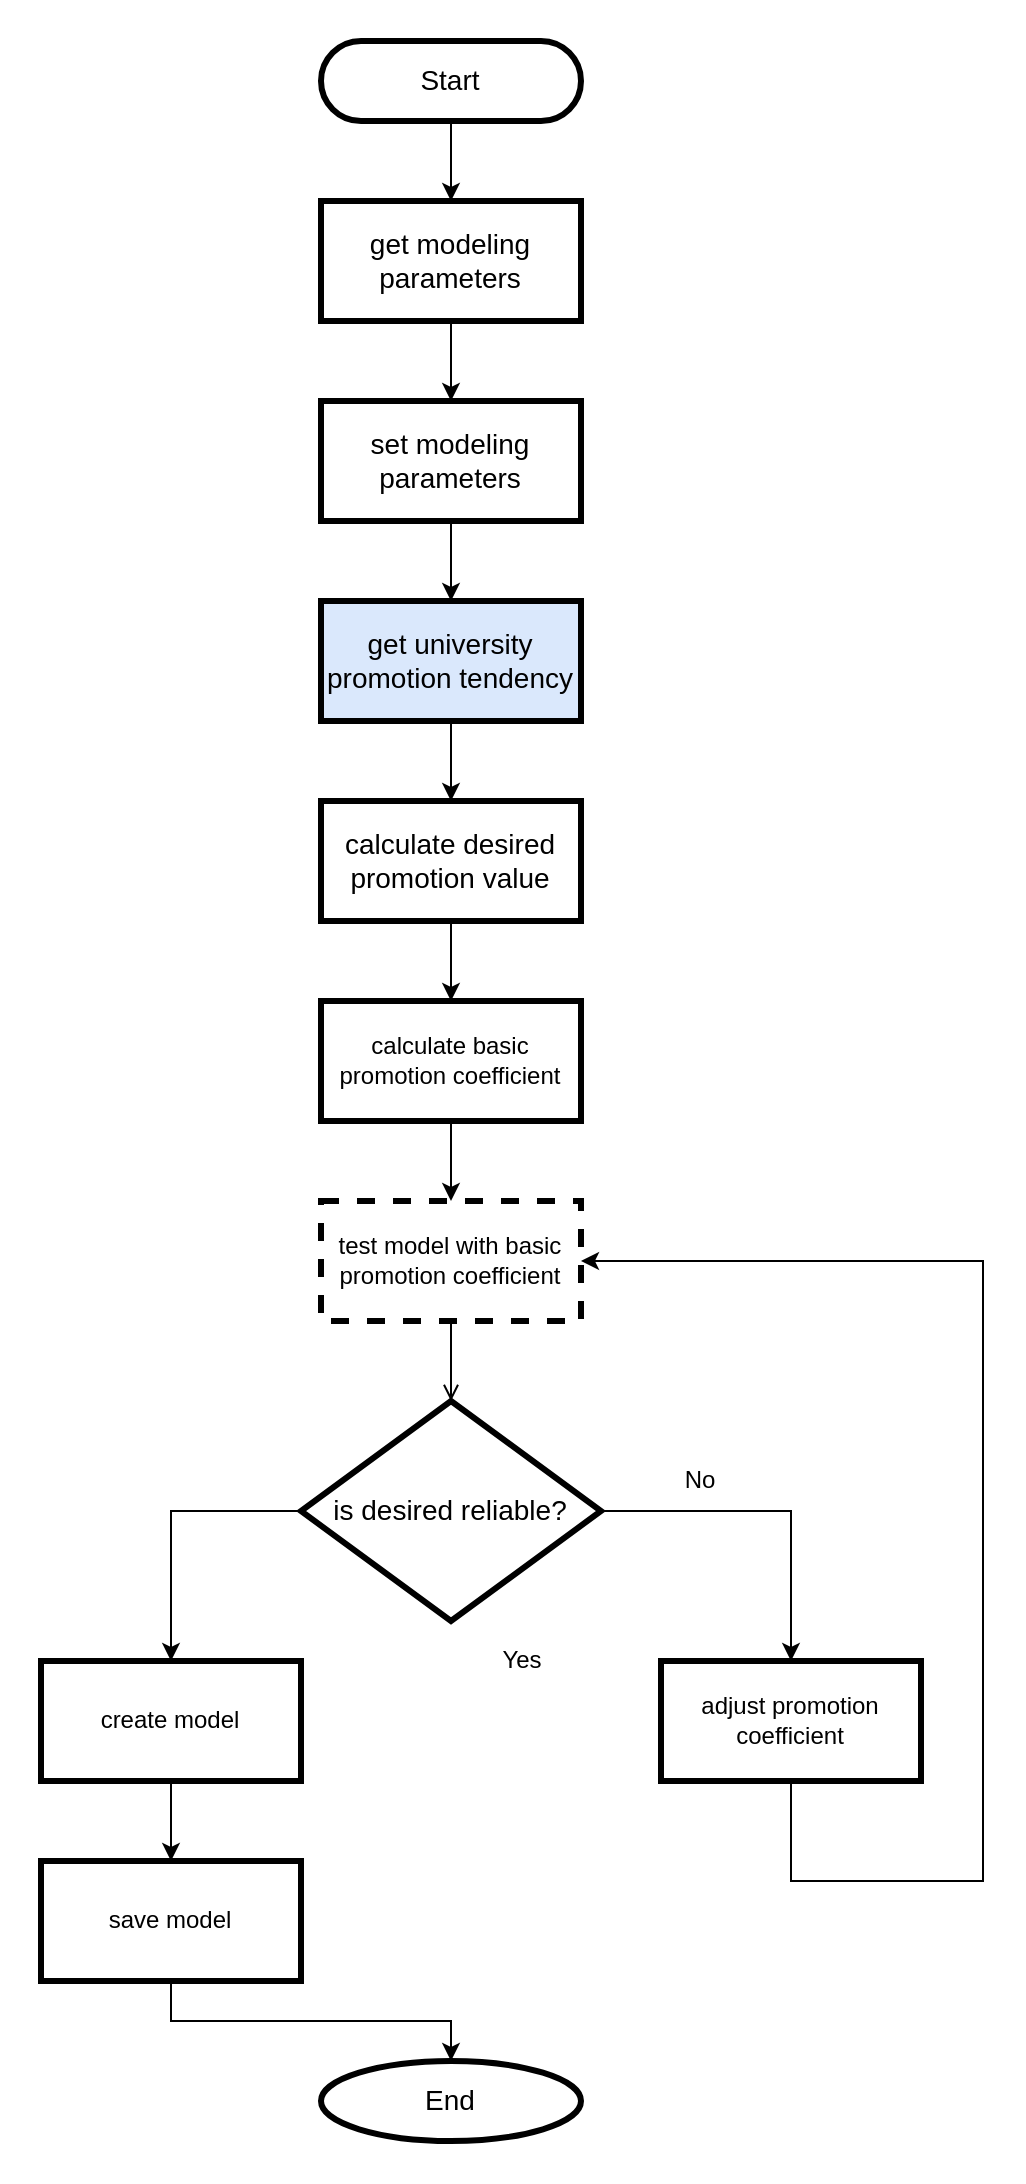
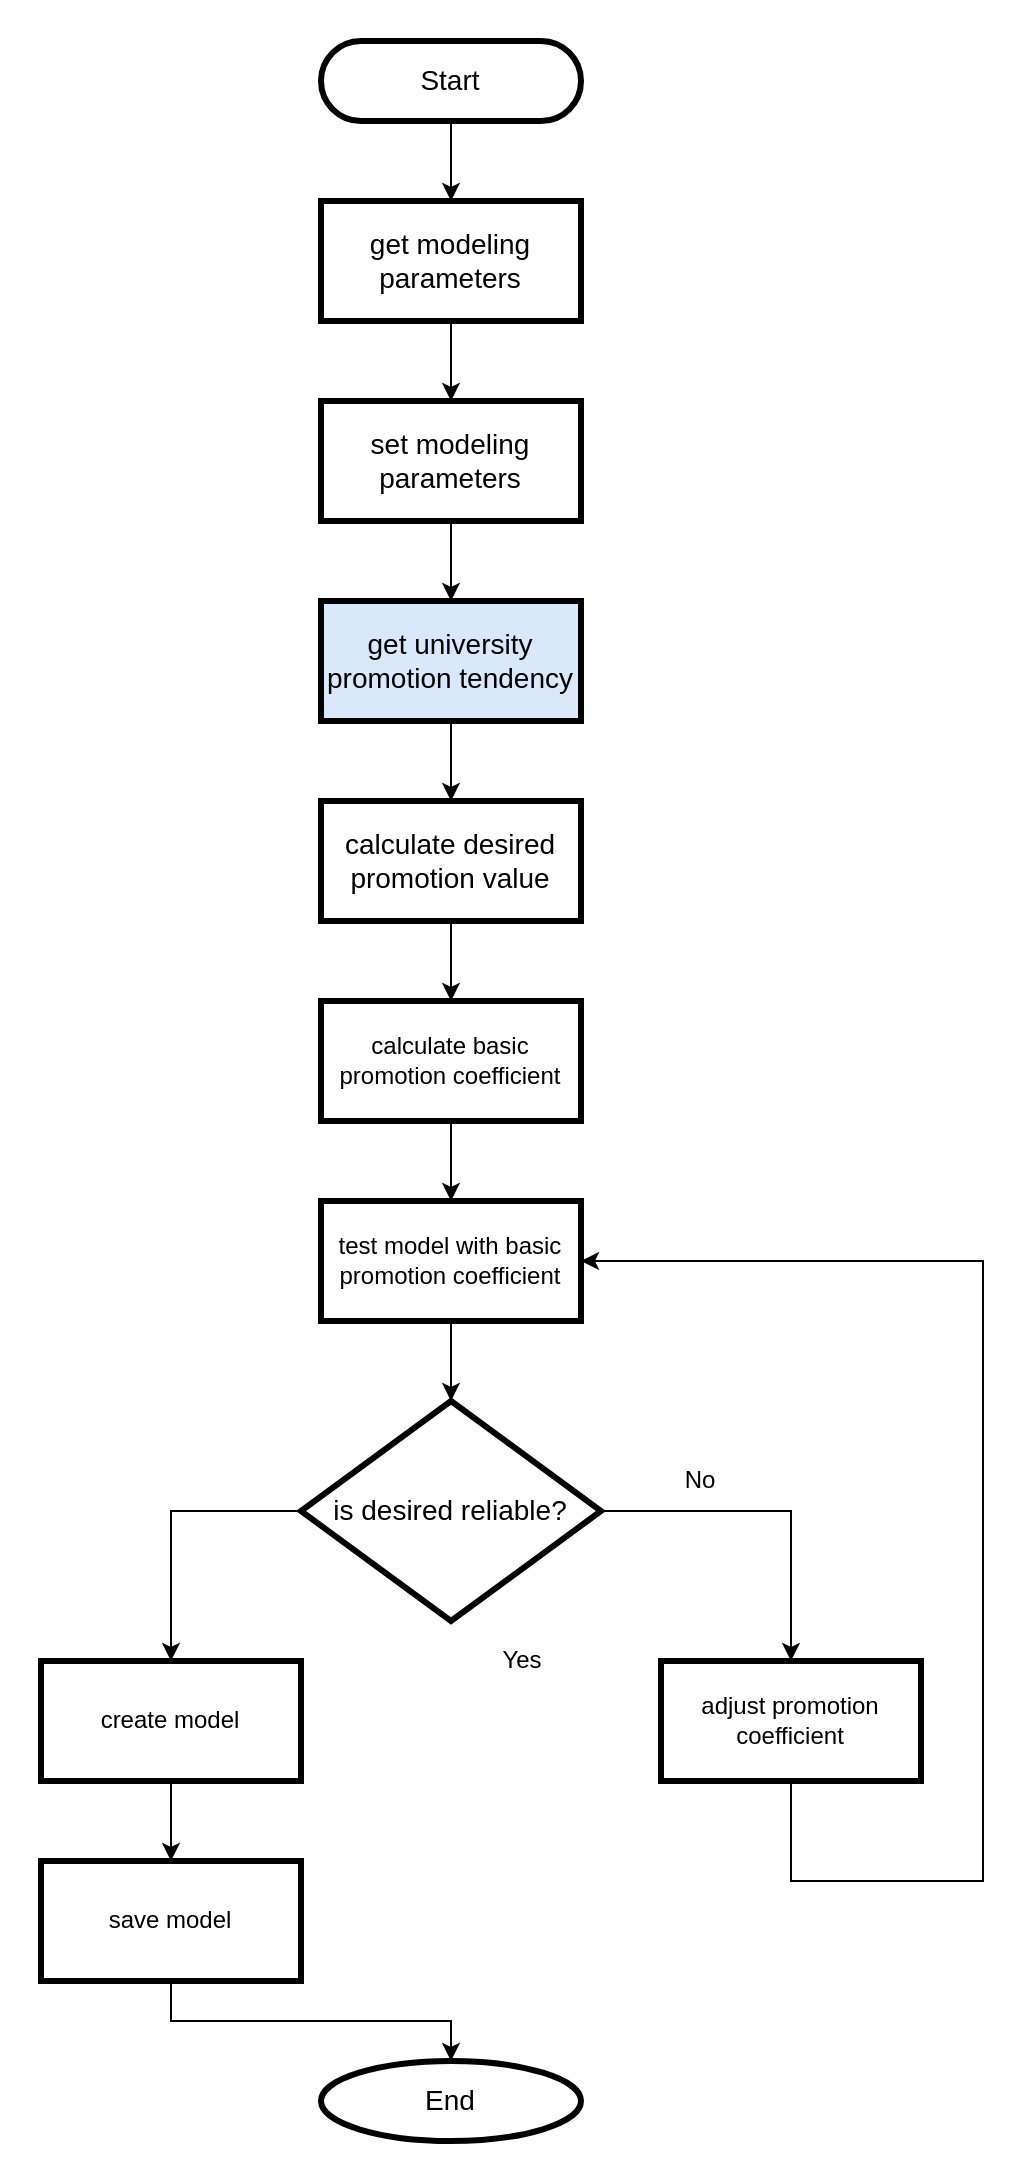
node "test model with basic promotion coefficient": style dashed -> solid
edge "test model with basic promotion coefficient" -> "is desired reliable?": arrowhead open -> classic
